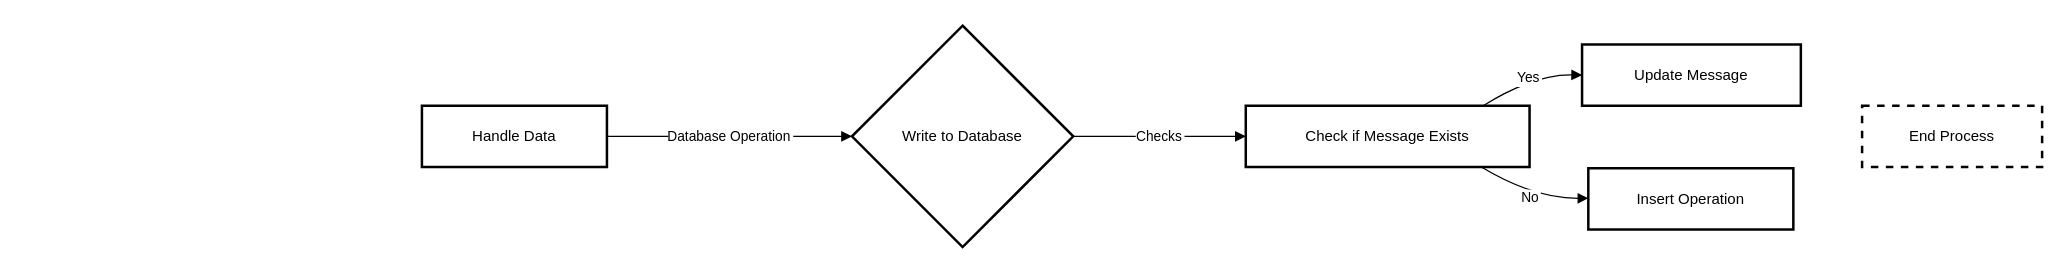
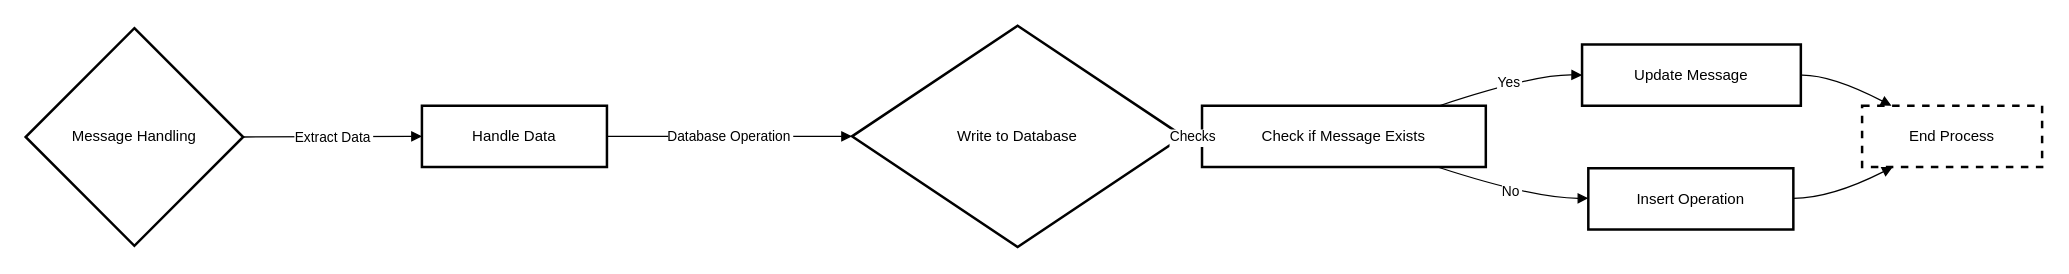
edge "Update Message" -> "End Process": added
node "Write to Database": size 221x221 -> 331x221
node "Check if Message Exists": moved (1388, 136) -> (1344, 136)
node "Message Handling": added
edge "Message Handling" -> "Handle Data": added, label "Extract Data"
edge "Insert Operation" -> "End Process": added
